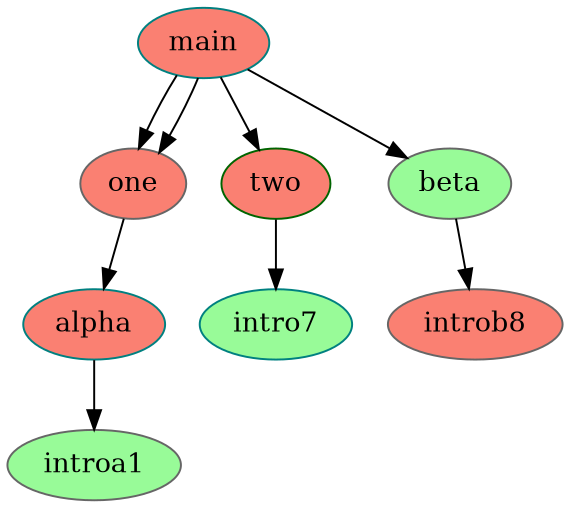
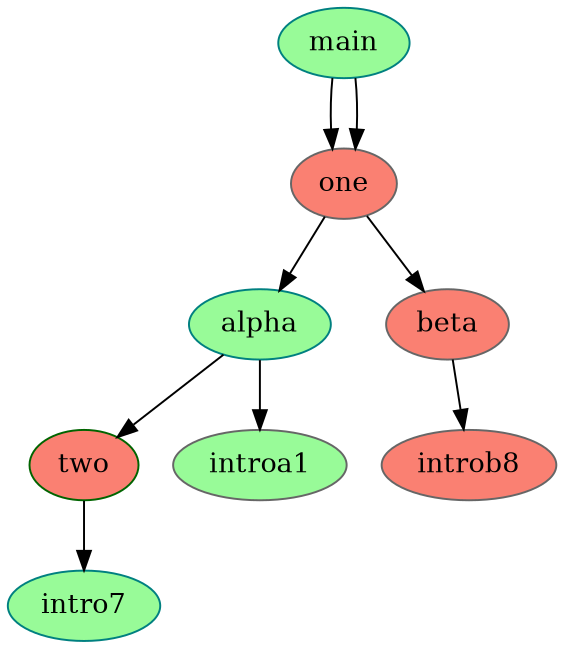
node "main": fillcolor salmon -> palegreen
edge "main" -> "two": now "alpha" -> "two"
edge "main" -> "beta": now "one" -> "beta"
node "beta": fillcolor palegreen -> salmon
node "alpha": fillcolor salmon -> palegreen
